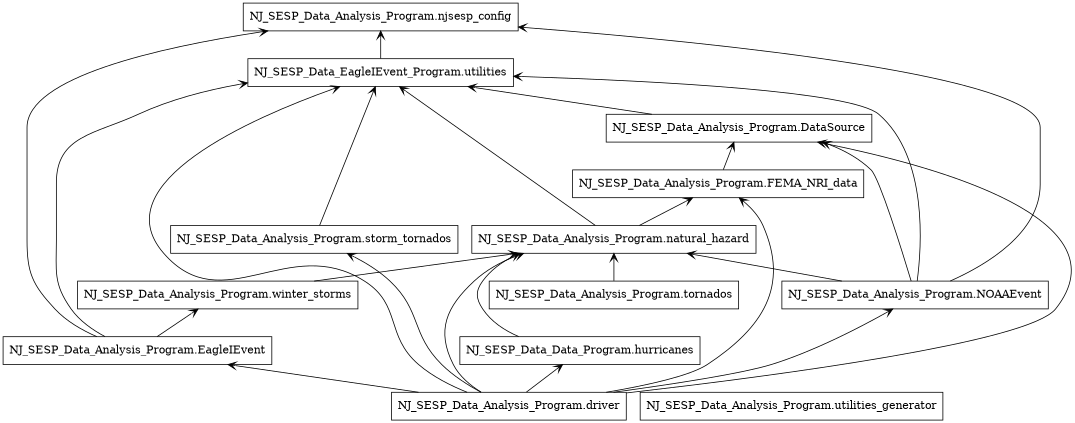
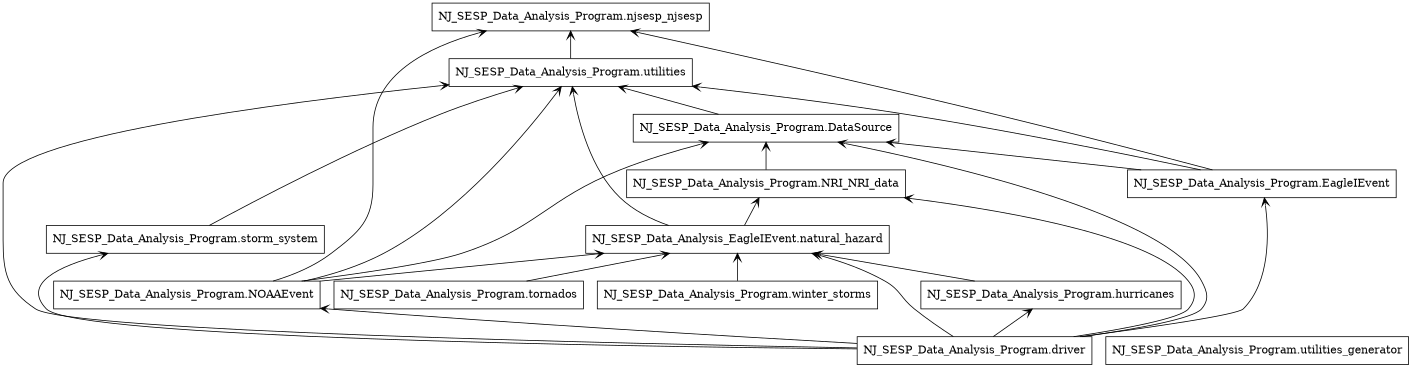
node "NJ_SESP_Data_Analysis_Program.njsesp_config": label "NJ_SESP_Data_Analysis_Program.njsesp_config" -> "NJ_SESP_Data_Analysis_Program.njsesp_njsesp"
node "NJ_SESP_Data_EagleIEvent_Program.utilities": label "NJ_SESP_Data_EagleIEvent_Program.utilities" -> "NJ_SESP_Data_Analysis_Program.utilities"
node "NJ_SESP_Data_Analysis_Program.FEMA_NRI_data": label "NJ_SESP_Data_Analysis_Program.FEMA_NRI_data" -> "NJ_SESP_Data_Analysis_Program.NRI_NRI_data"
node "NJ_SESP_Data_Analysis_Program.storm_tornados": label "NJ_SESP_Data_Analysis_Program.storm_tornados" -> "NJ_SESP_Data_Analysis_Program.storm_system"
node "NJ_SESP_Data_Analysis_Program.natural_hazard": label "NJ_SESP_Data_Analysis_Program.natural_hazard" -> "NJ_SESP_Data_Analysis_EagleIEvent.natural_hazard"
edge "NJ_SESP_Data_Analysis_Program.EagleIEvent" -> "NJ_SESP_Data_Analysis_Program.winter_storms": now "NJ_SESP_Data_Analysis_Program.EagleIEvent" -> "NJ_SESP_Data_Analysis_Program.DataSource"
node "NJ_SESP_Data_Data_Program.hurricanes": label "NJ_SESP_Data_Data_Program.hurricanes" -> "NJ_SESP_Data_Analysis_Program.hurricanes"
